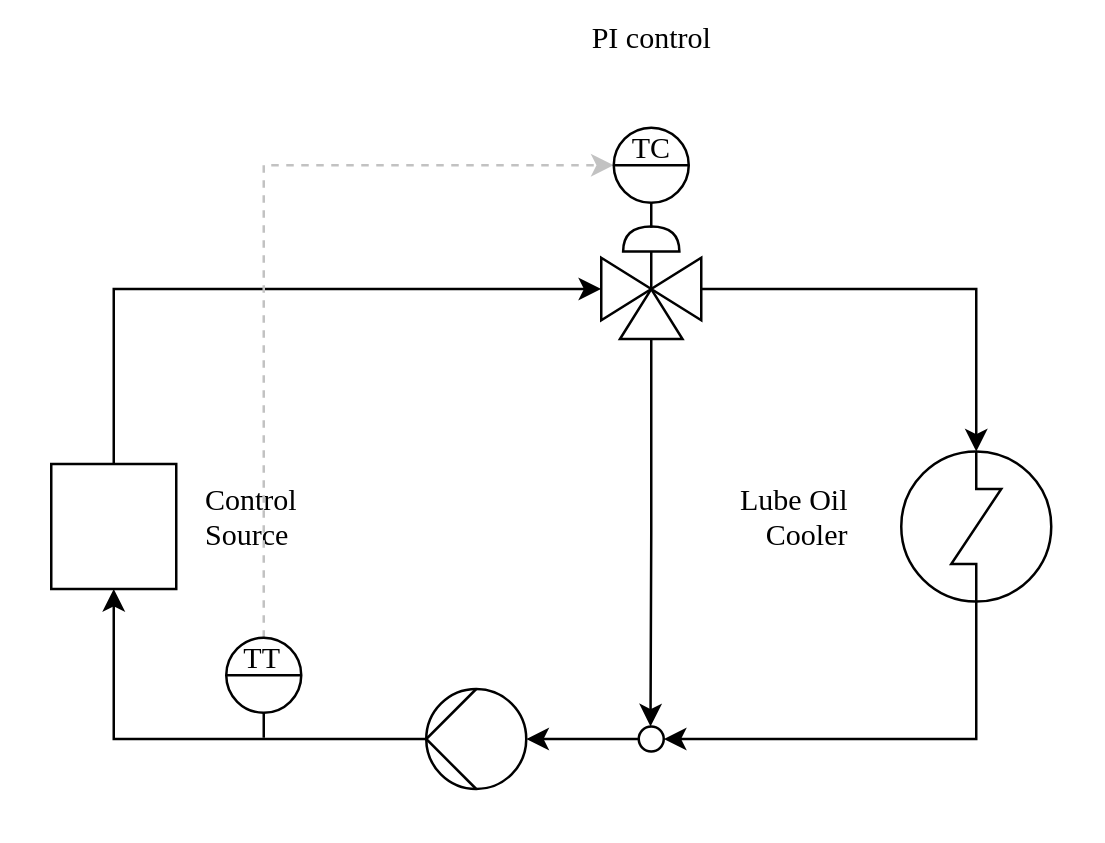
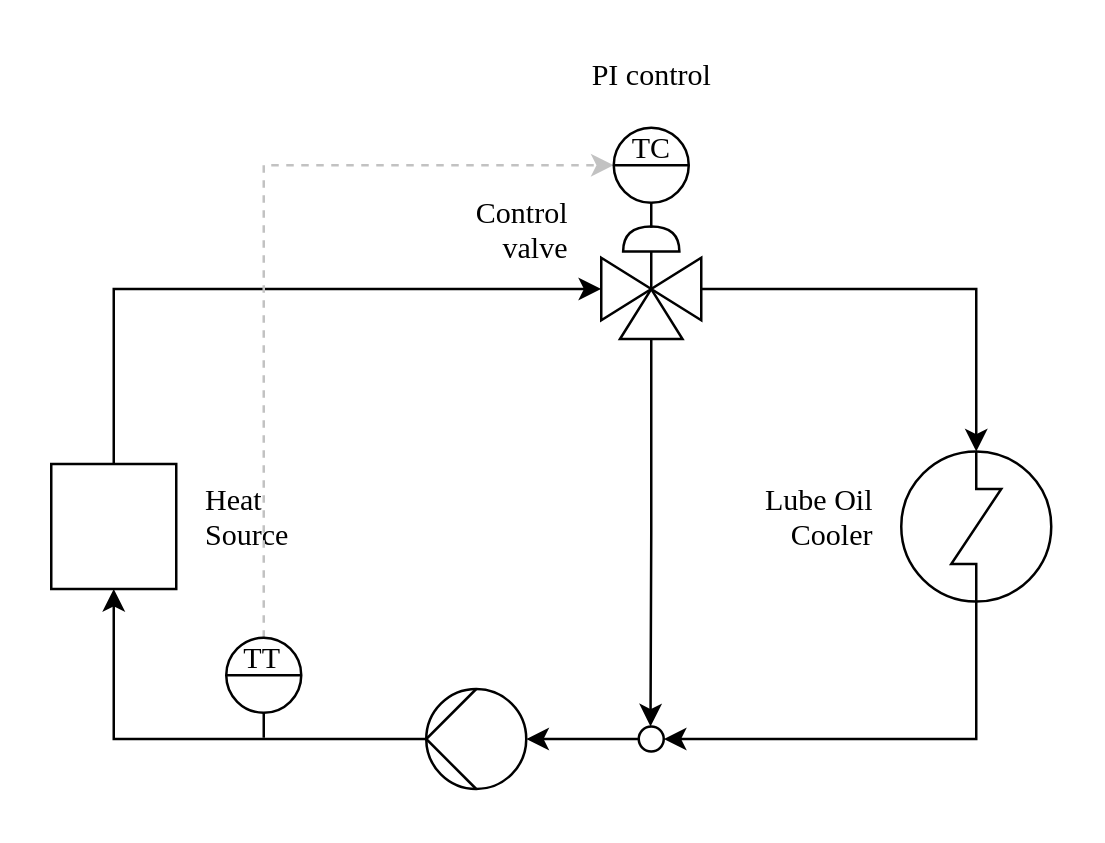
node "PI control": moved (651, 39) -> (651, 76)
node "Control valve": added
node "Control Source": label "Control Source" -> "Heat Source"
node "Lube Oil Cooler": moved (764, 526) -> (789, 526)
